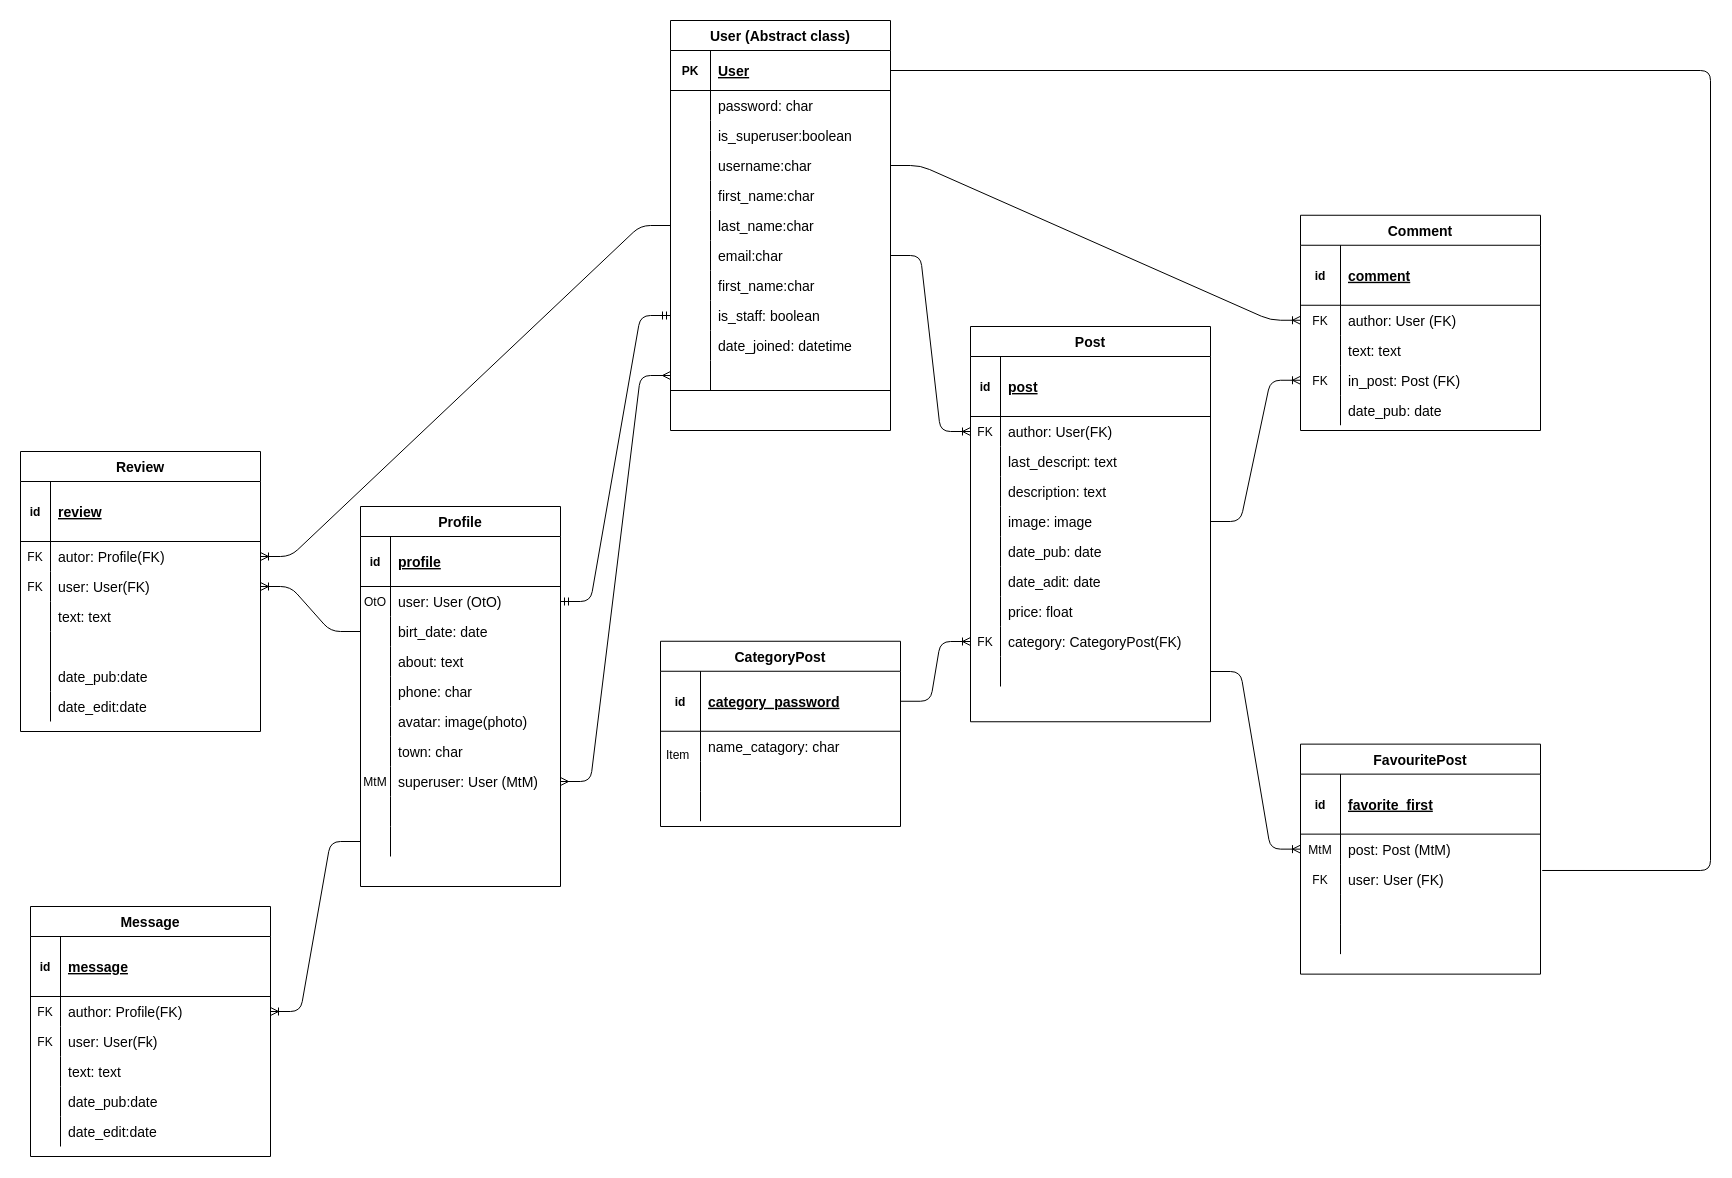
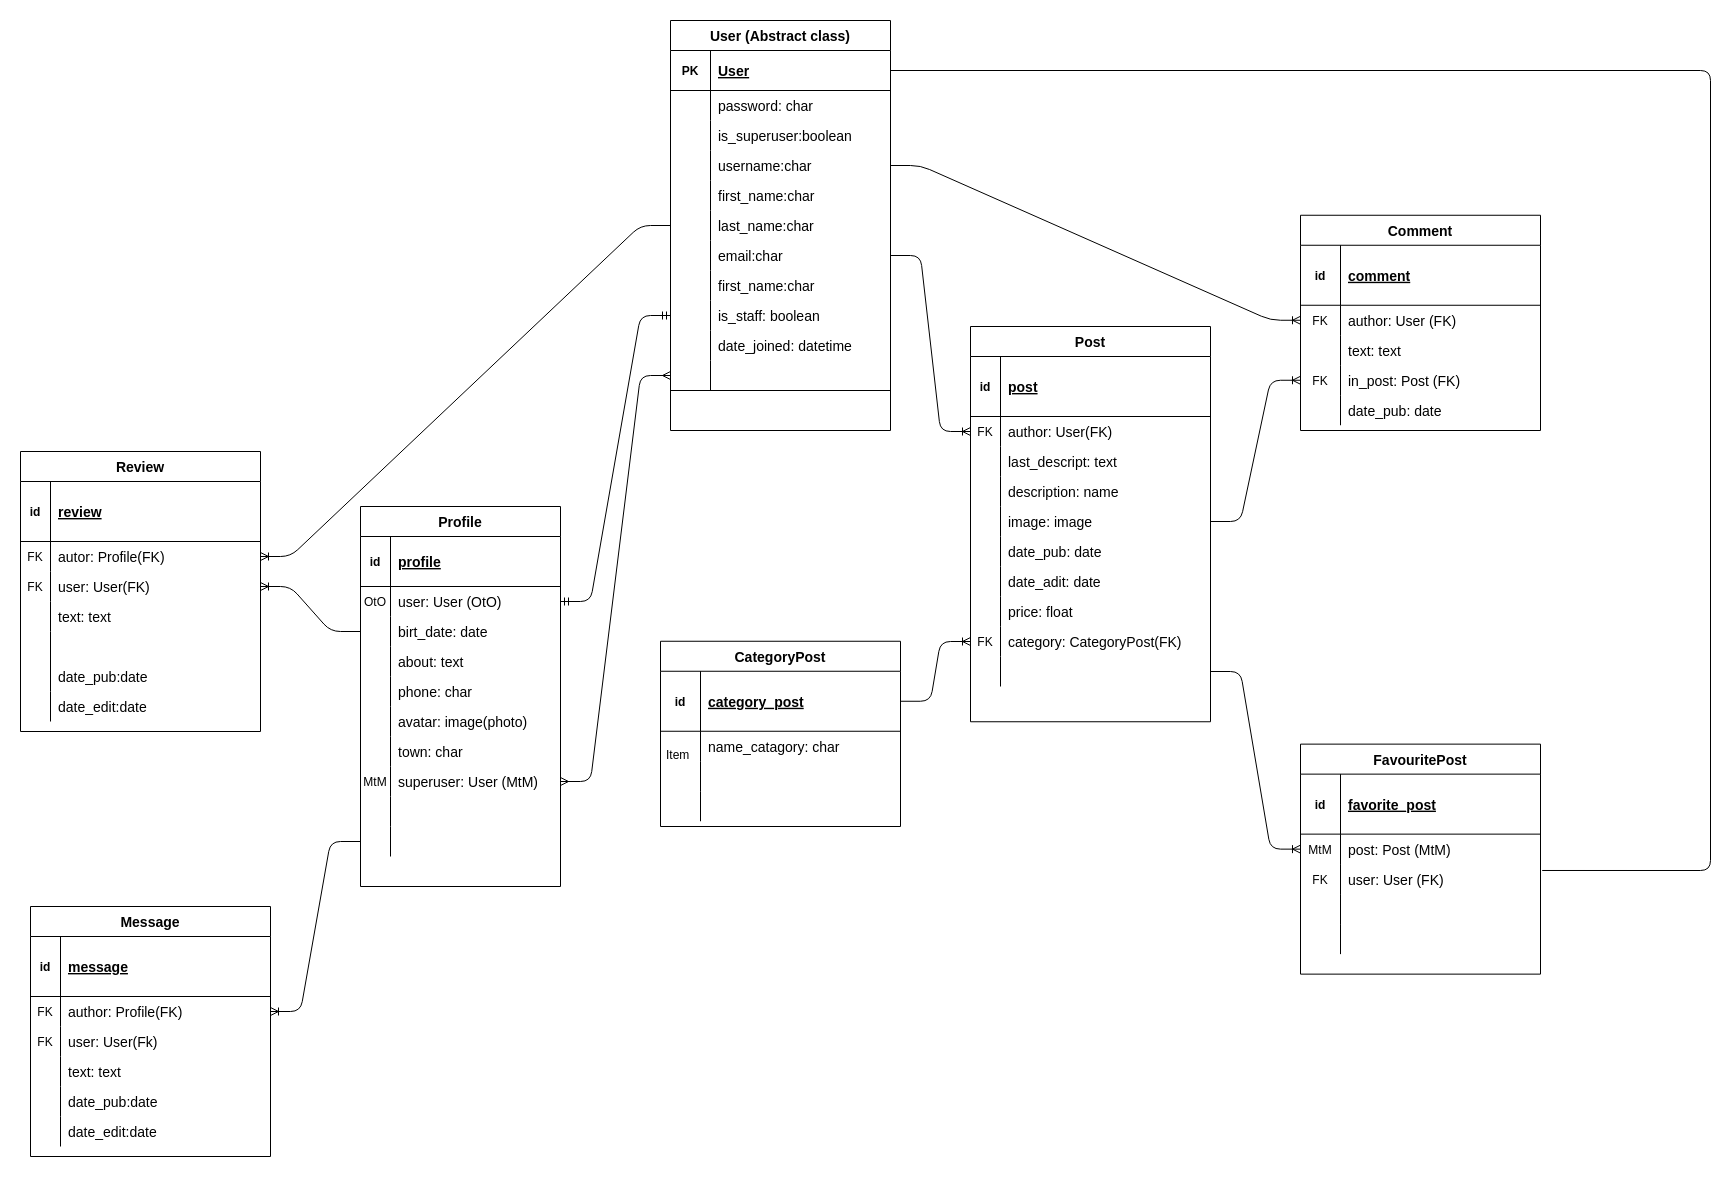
node "description: text": label "description: text" -> "description: name"
node "category_password": label "category_password" -> "category_post"
node "favorite_first": label "favorite_first" -> "favorite_post"
